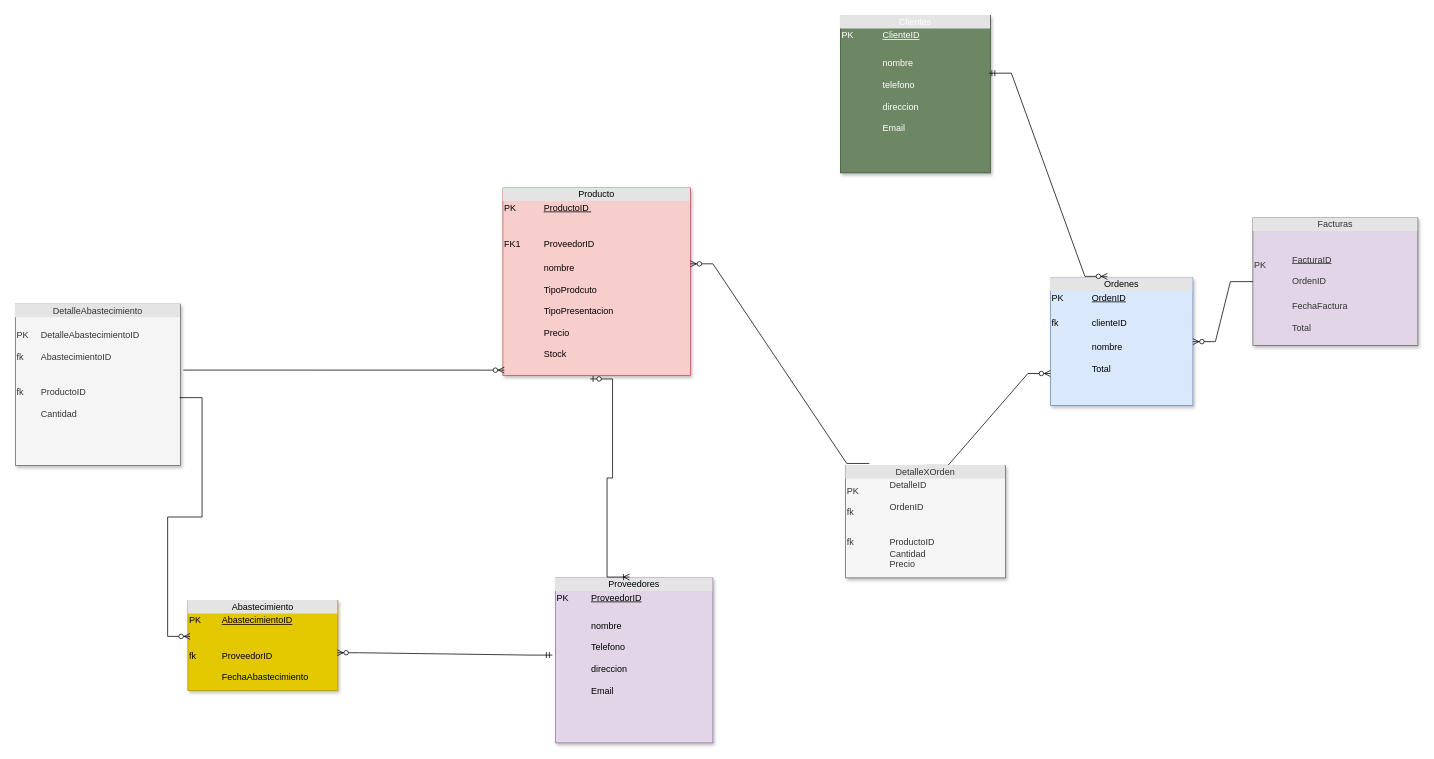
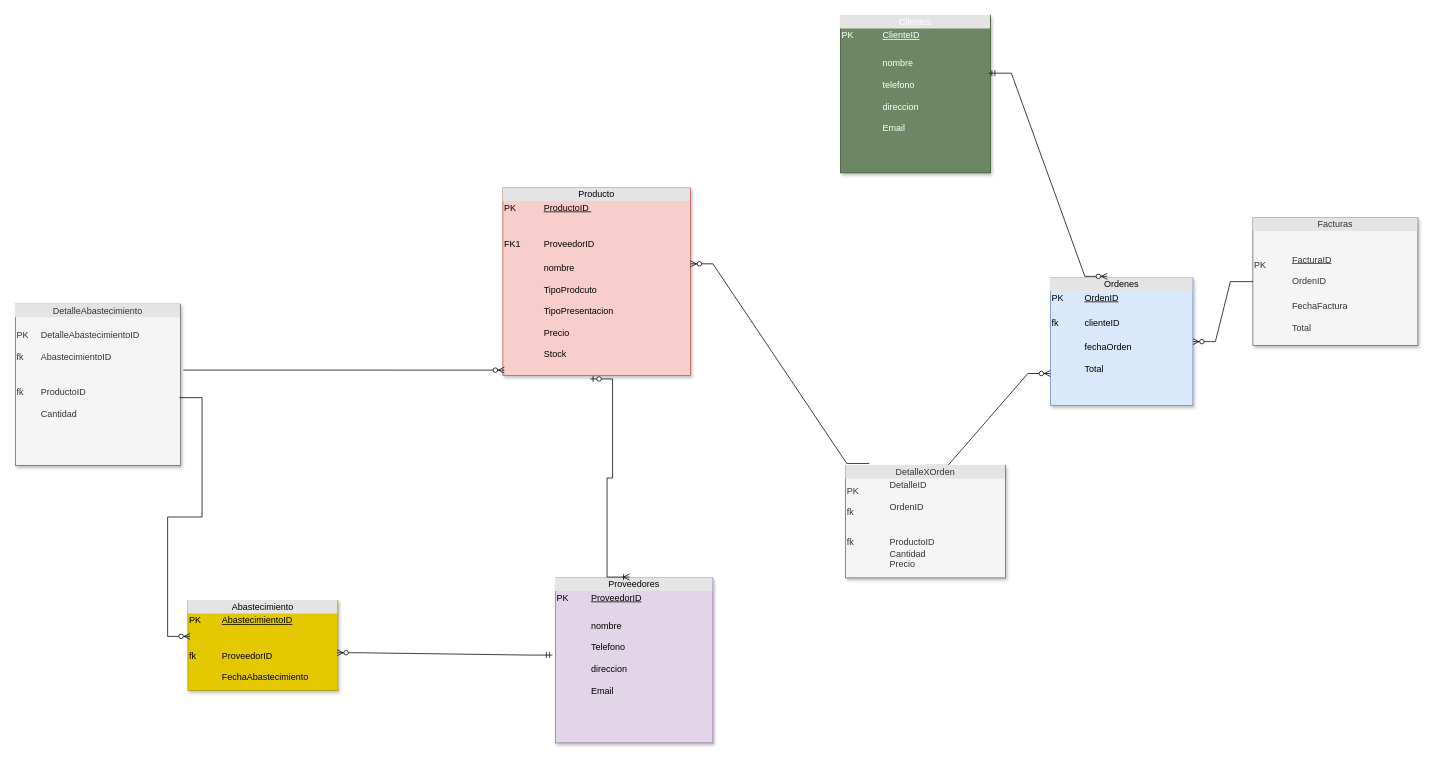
node "Facturas PK FacturaID OrdenID FechaFactura Total": fillcolor #e1d5e7 -> #f5f5f5
node "Ordenes PK OrdenID fk clienteID nombre Total": label "Ordenes PK OrdenID fk clienteID nombre Total" -> "Ordenes PK OrdenID fk clienteID fechaOrden Total"
